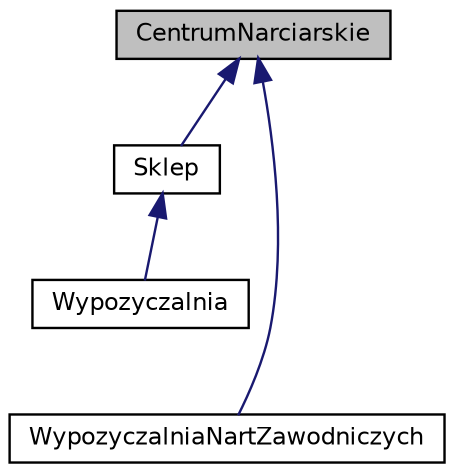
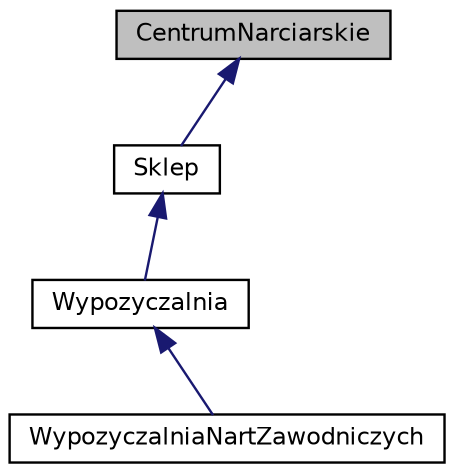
edge "WypozyczalniaNartZawodniczych" -> "CentrumNarciarskie": now "WypozyczalniaNartZawodniczych" -> "Wypozyczalnia"
